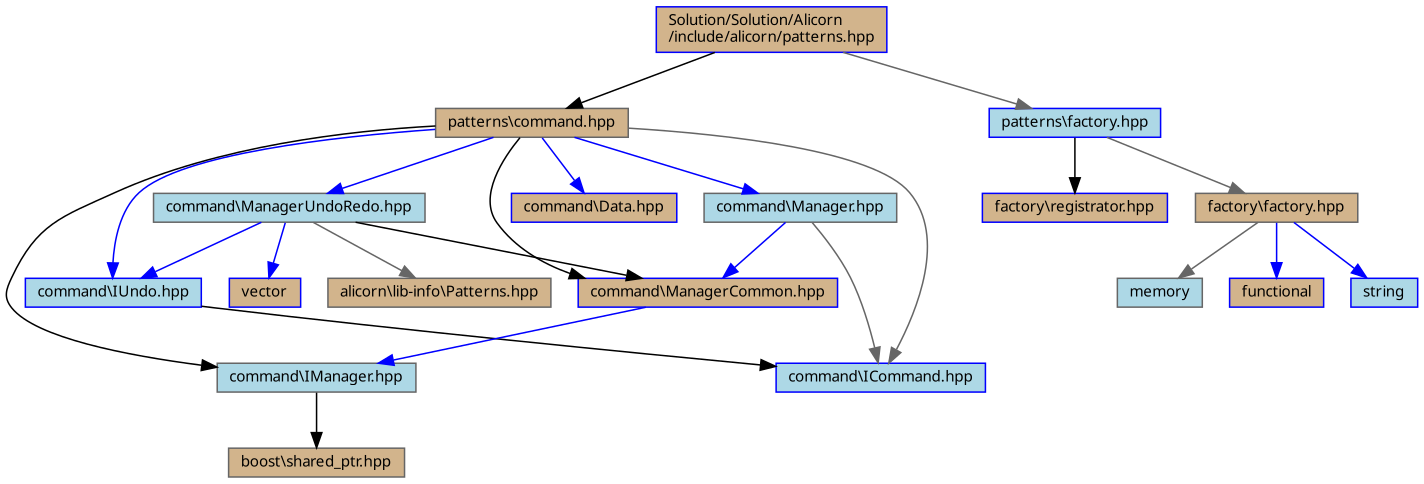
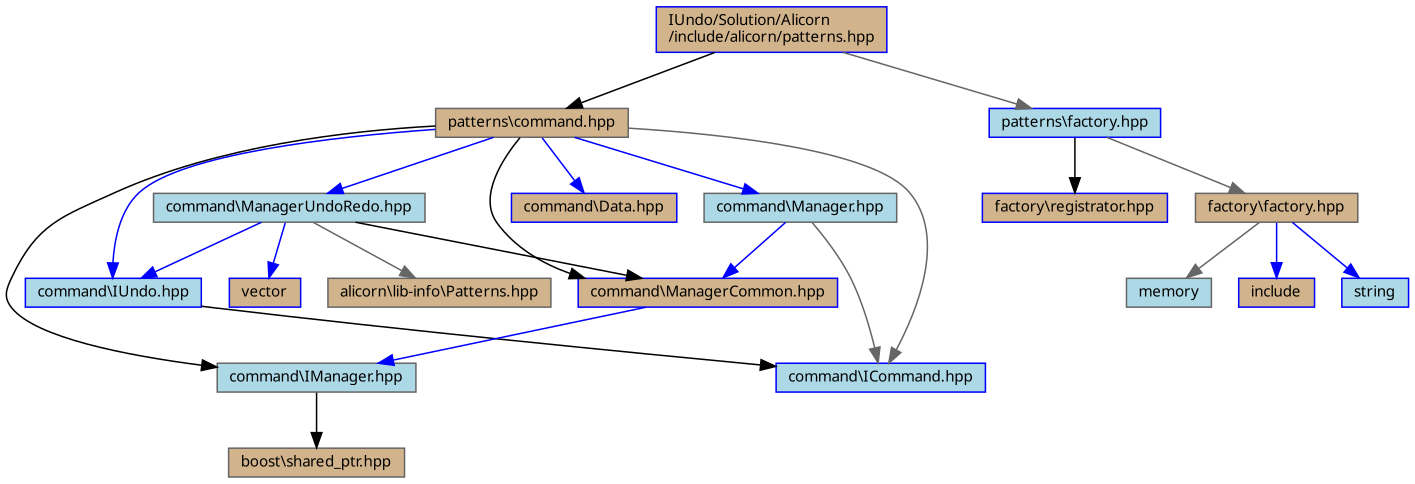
node "Solution/Solution/Alicorn /include/alicorn/patterns.hpp": label "Solution/Solution/Alicorn /include/alicorn/patterns.hpp" -> "IUndo/Solution/Alicorn /include/alicorn/patterns.hpp"
node "functional": label "functional" -> "include"
